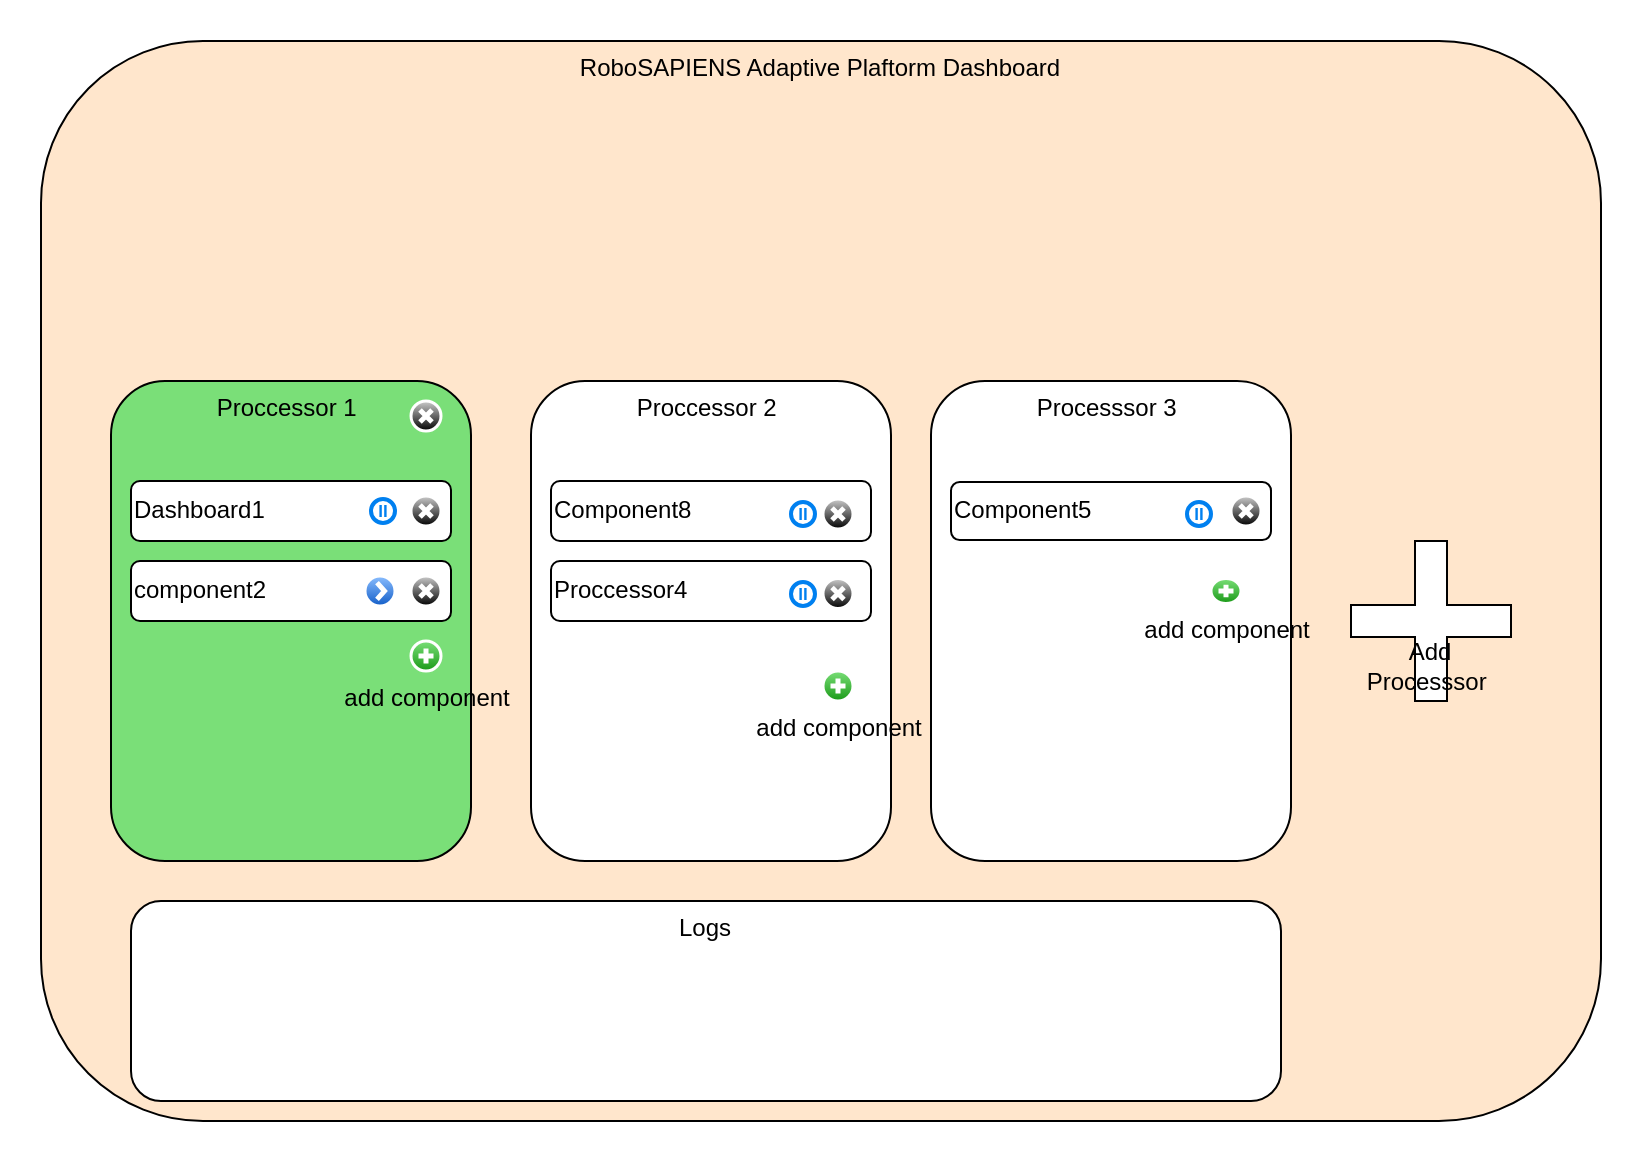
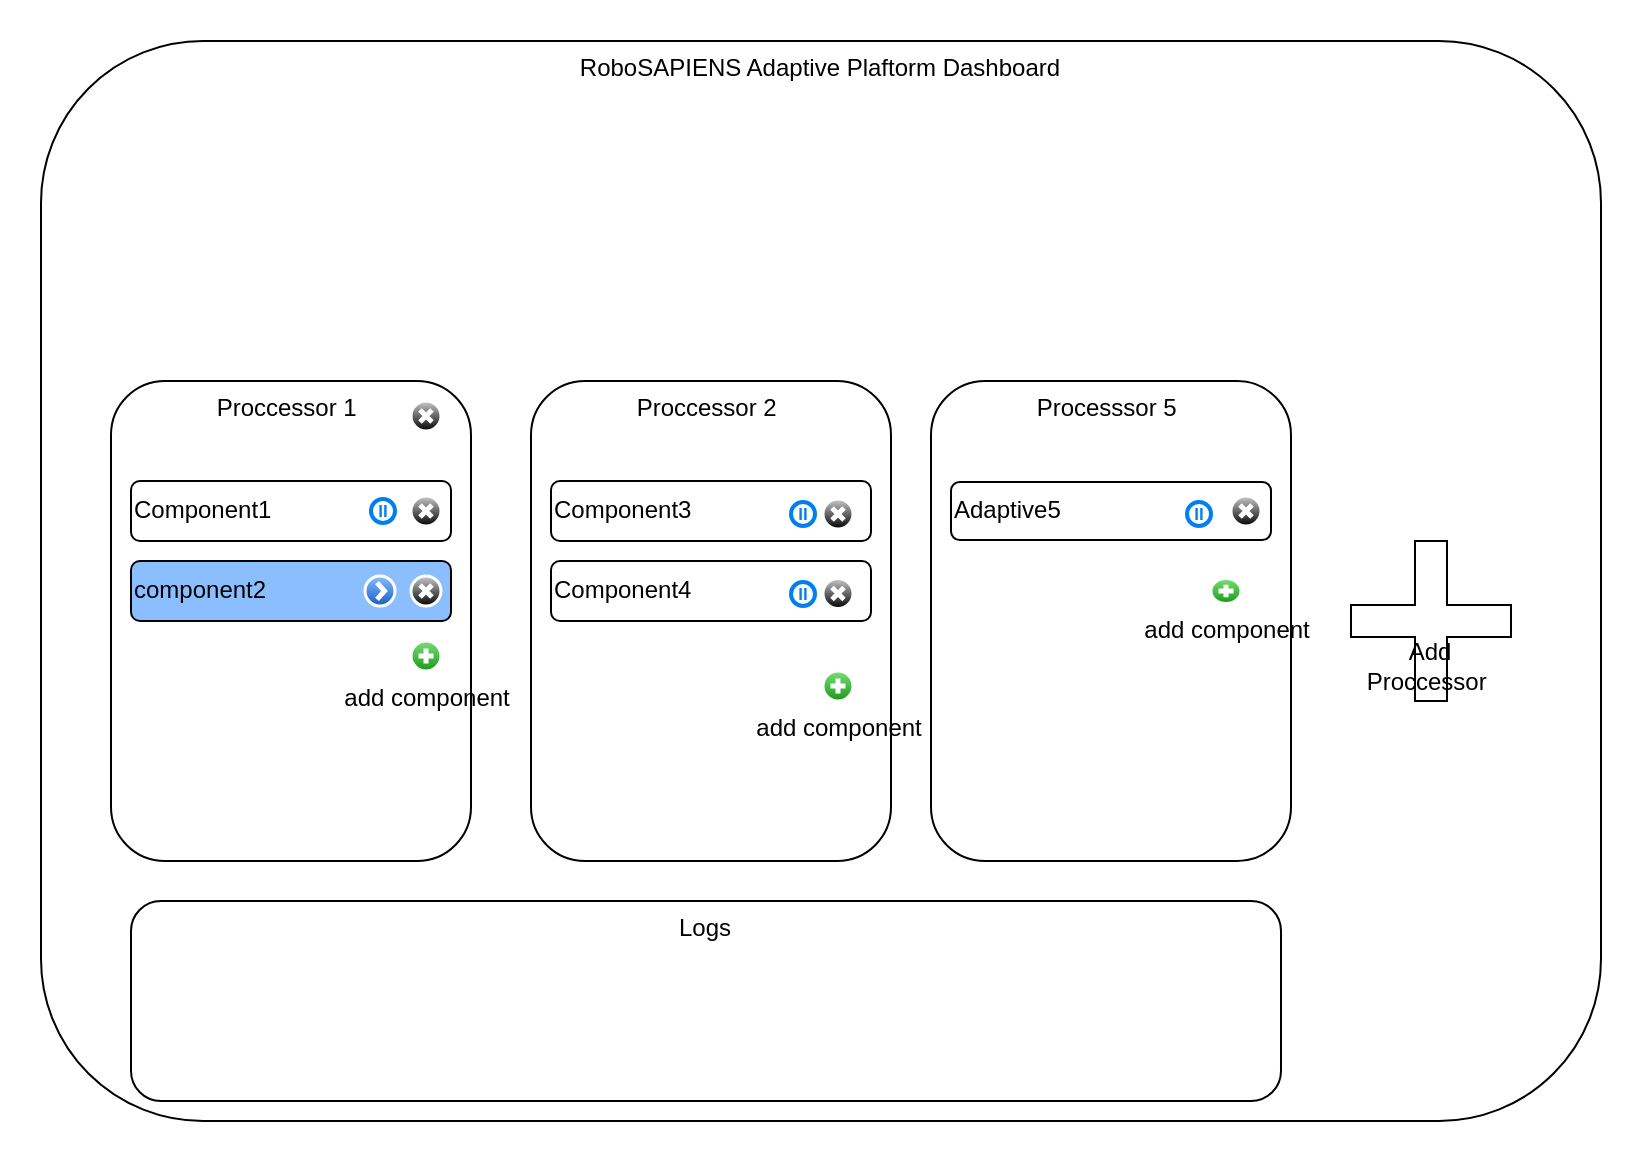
node "RoboSAPIENS Adaptive Plaftorm Dashboard": fillcolor #ffe6cc -> #ffffff
node "Proccessor 1": fillcolor #7adf78 -> #ffffff
node "Processsor 3": label "Processsor 3" -> "Processsor 5"
node "Dashboard1": label "Dashboard1" -> "Component1"
node "Component8": label "Component8" -> "Component3"
node "Component5": label "Component5" -> "Adaptive5"
node "component2": fillcolor #ffffff -> #8bbeff
node "Proccessor4": label "Proccessor4" -> "Component4"
node "Add Processsor": label "Add Processsor" -> "Add Proccessor"
